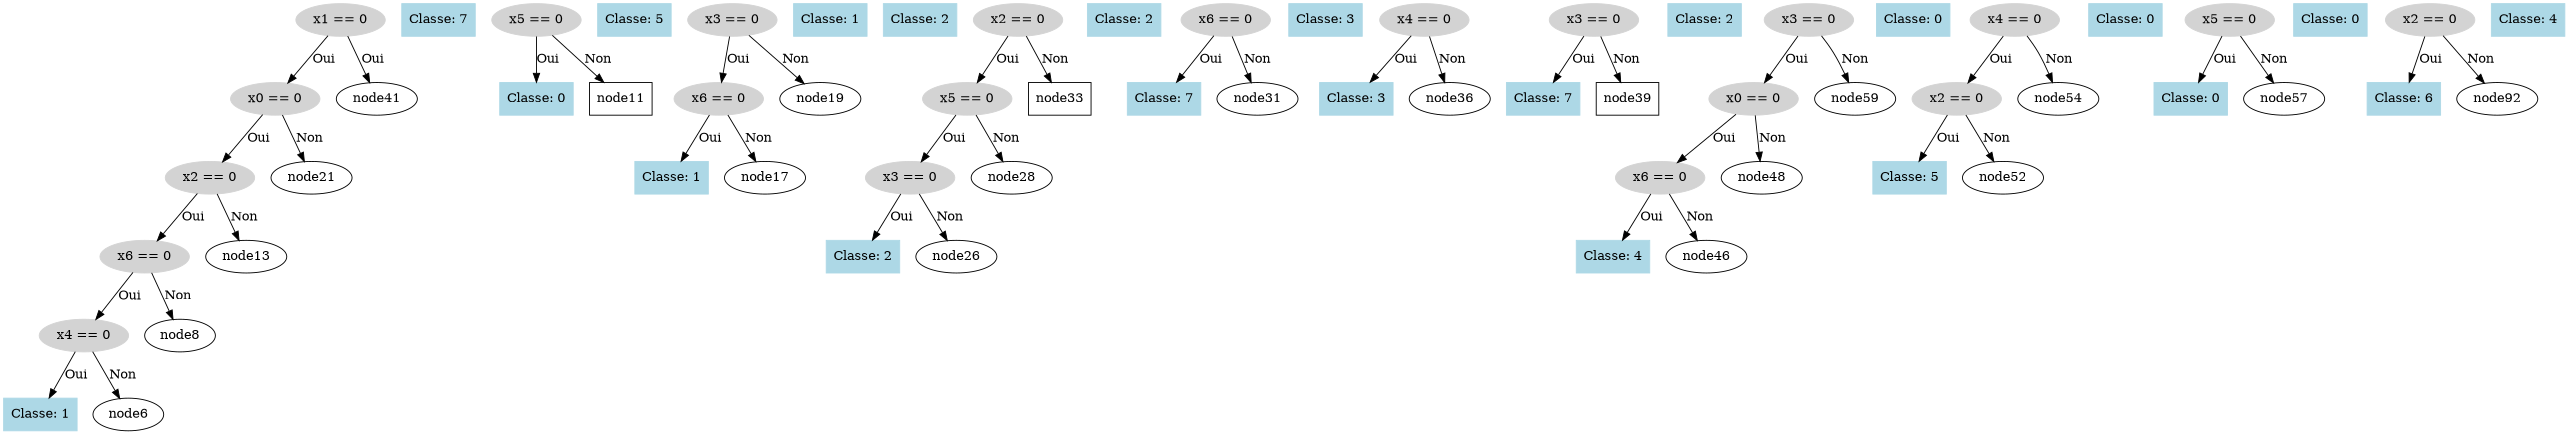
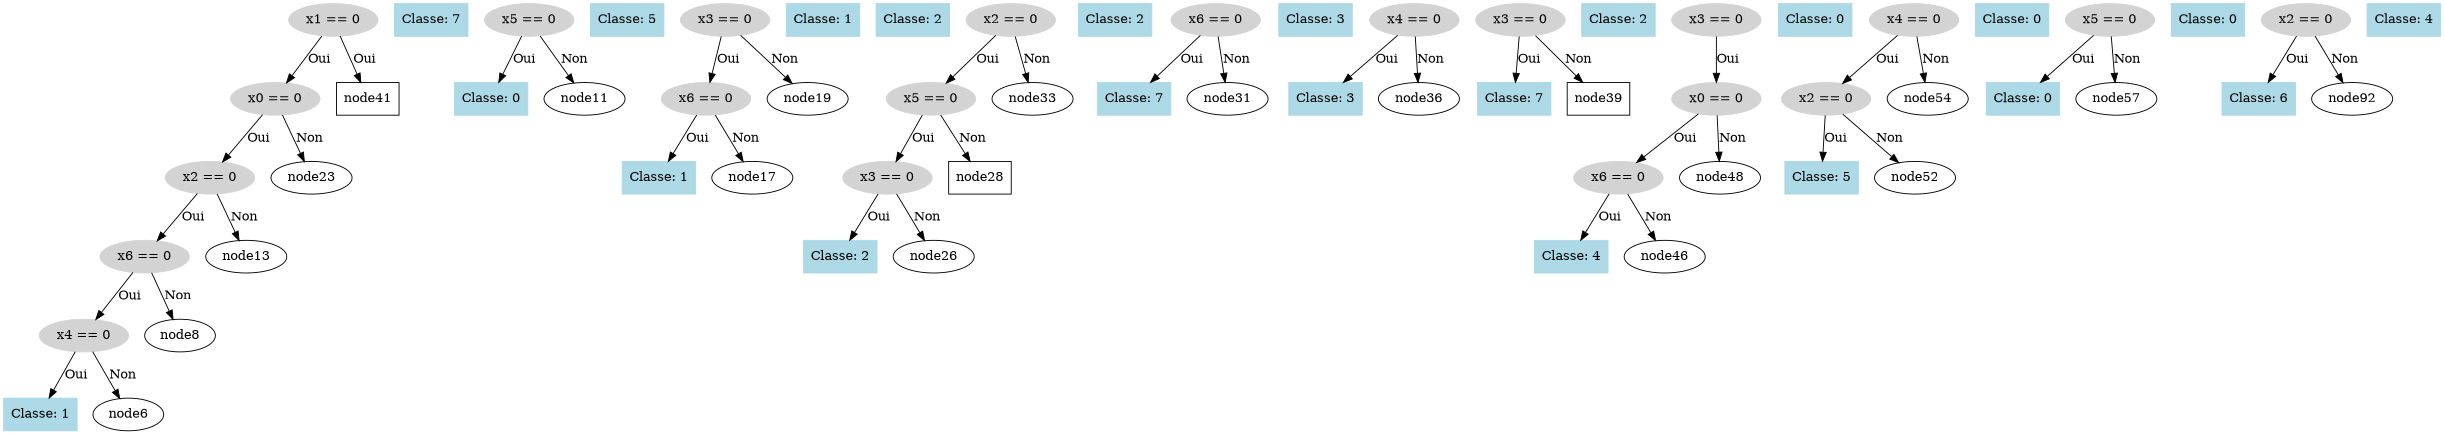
node "node41": shape ellipse -> box
node "node11": shape box -> ellipse
node "node33": shape box -> ellipse
node "node59": removed
node "node21": label "node21" -> "node23"
node "node28": shape ellipse -> box
